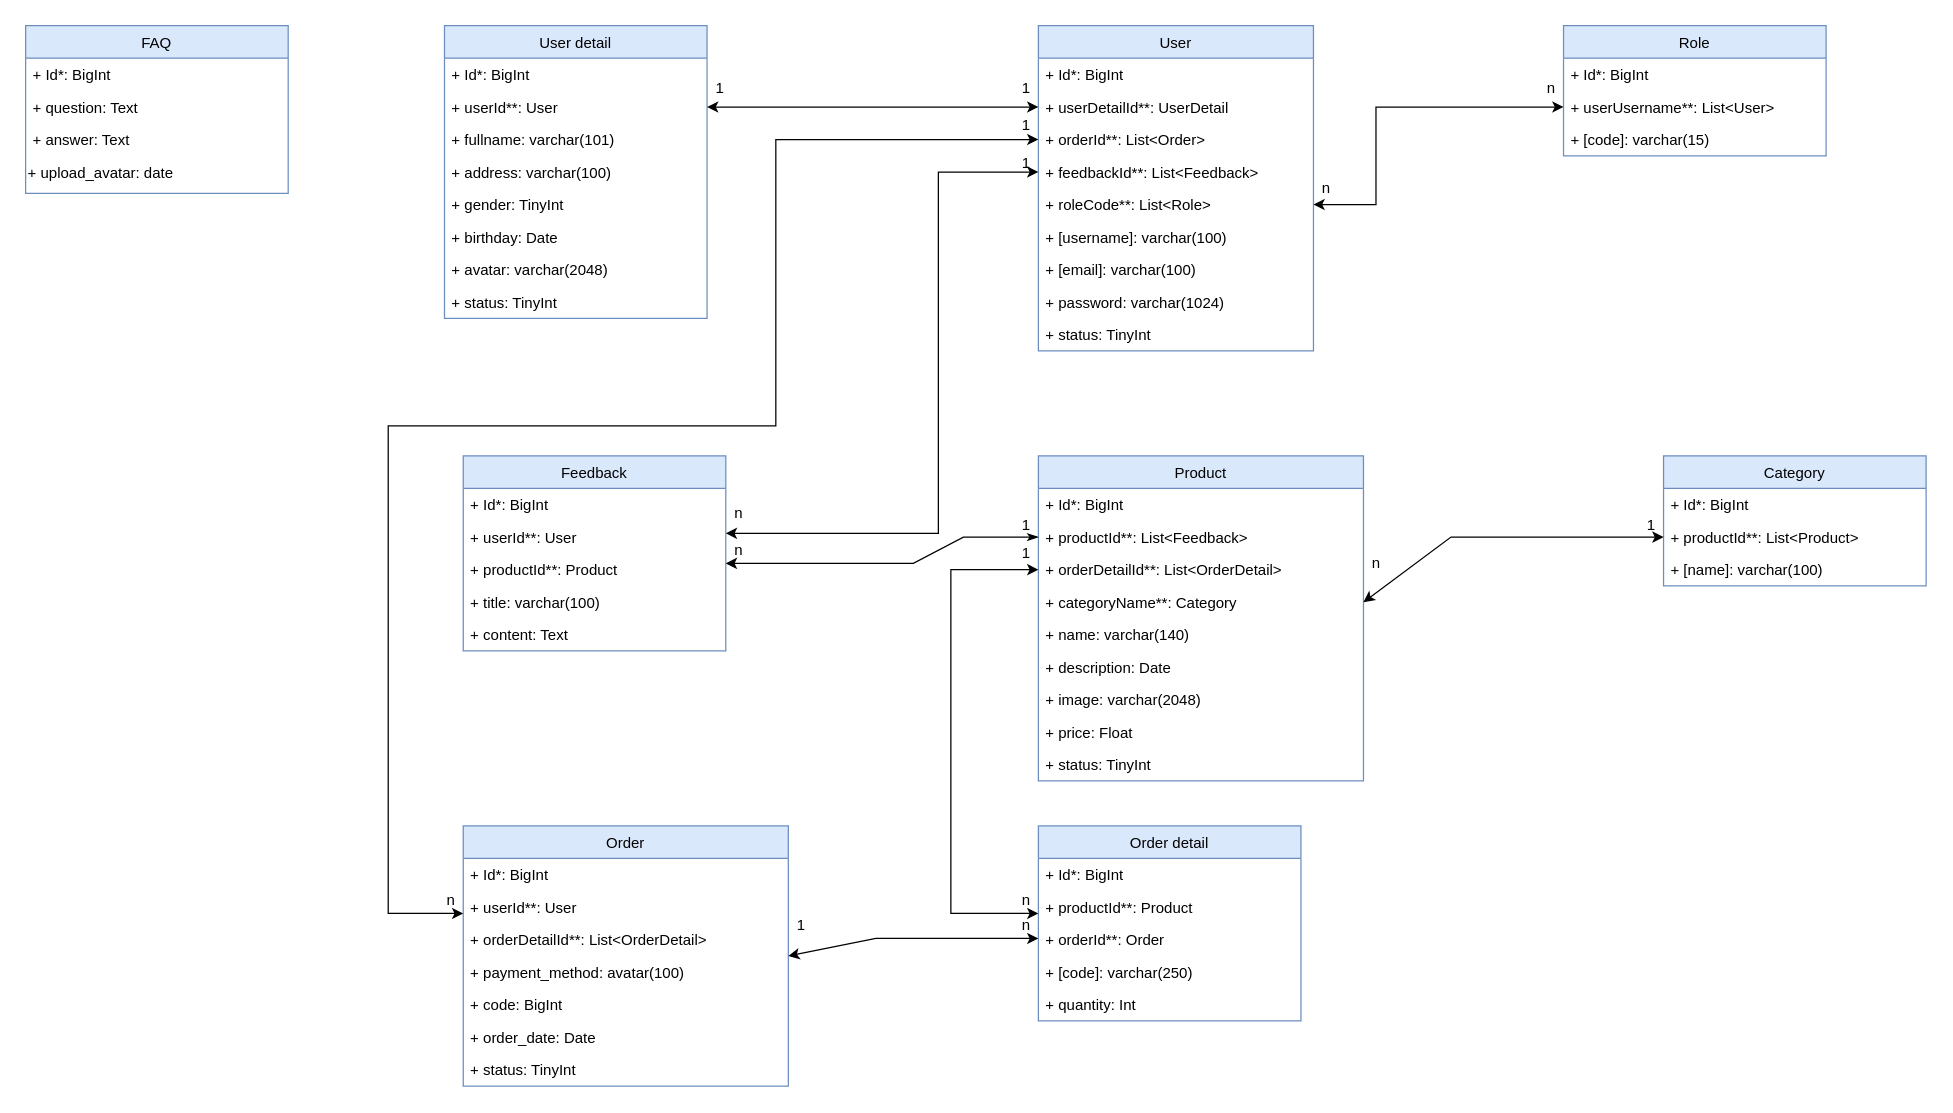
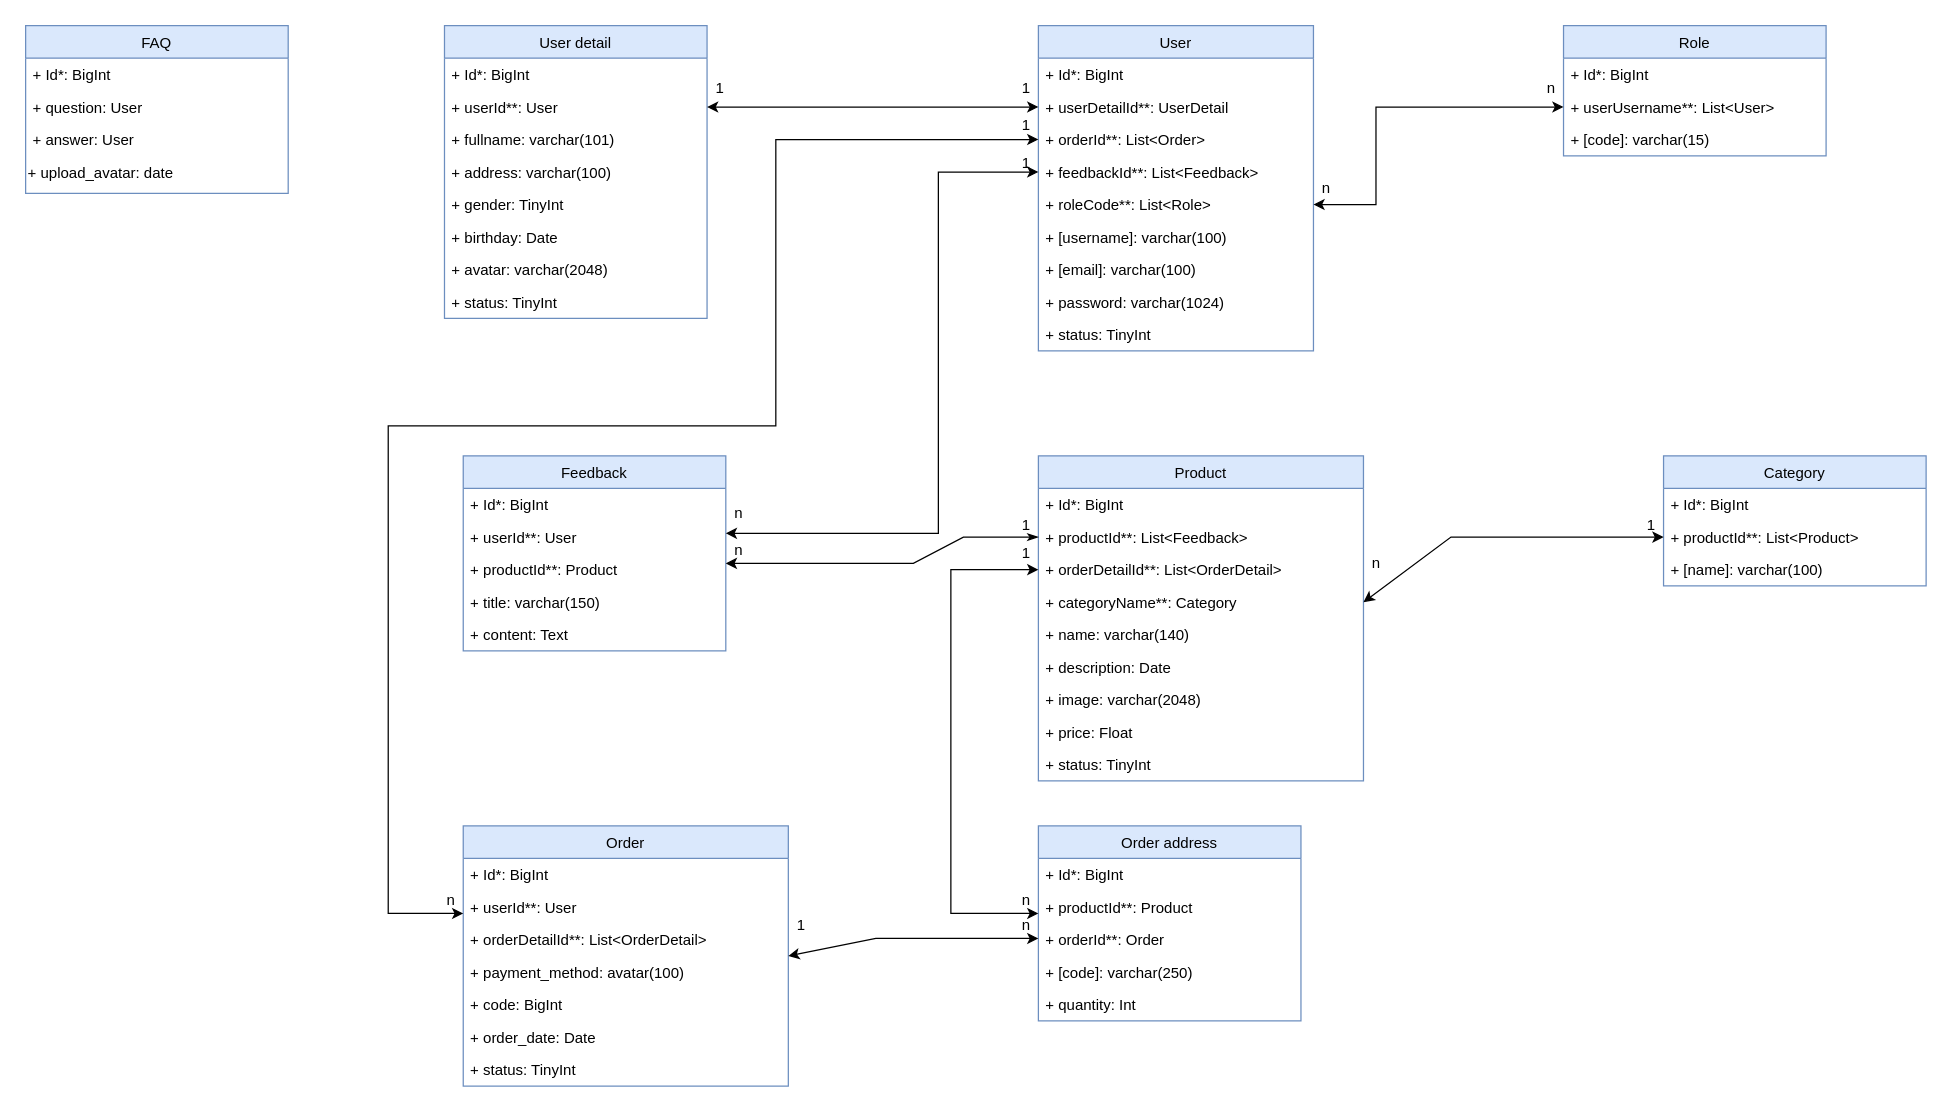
node "+ question: Text": label "+ question: Text" -> "+ question: User"
node "+ answer: Text": label "+ answer: Text" -> "+ answer: User"
node "+ title: varchar(100)": label "+ title: varchar(100)" -> "+ title: varchar(150)"
node "Order detail": label "Order detail" -> "Order address"
